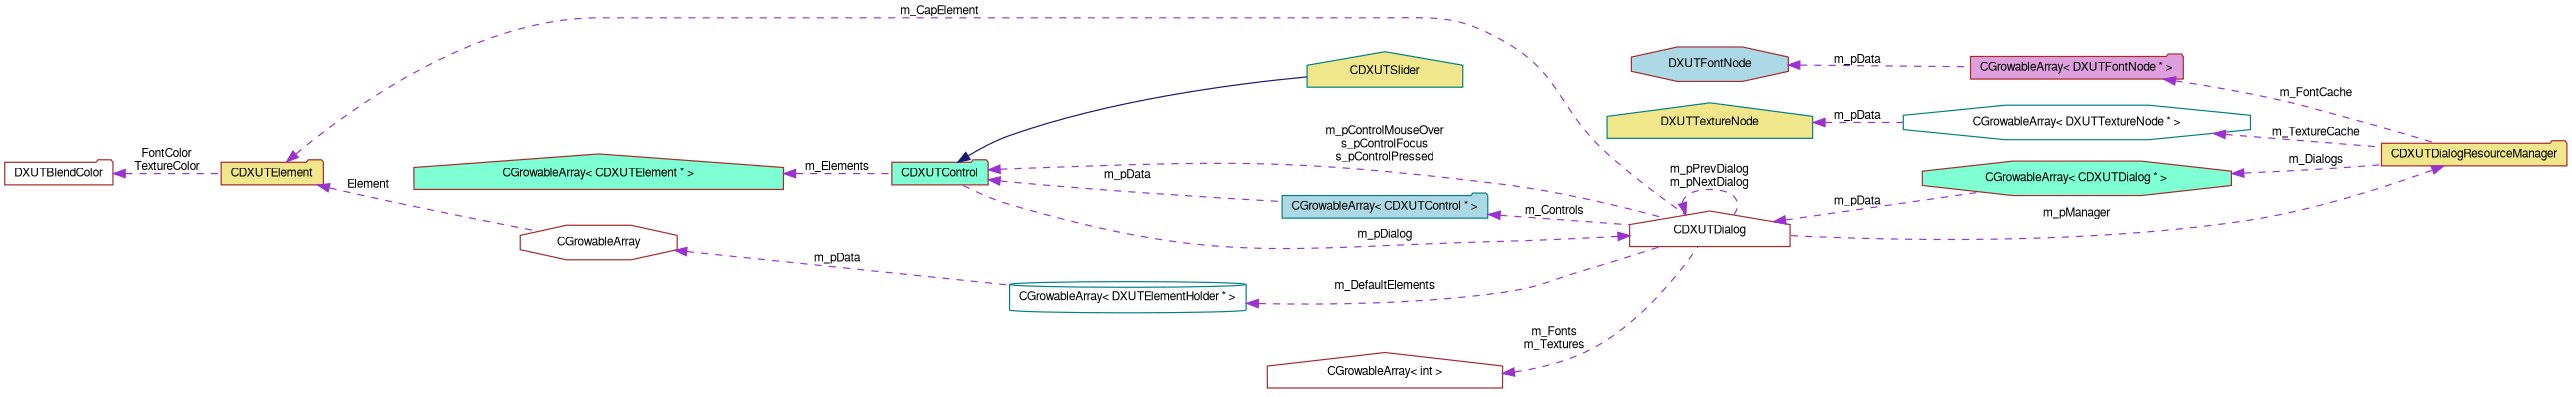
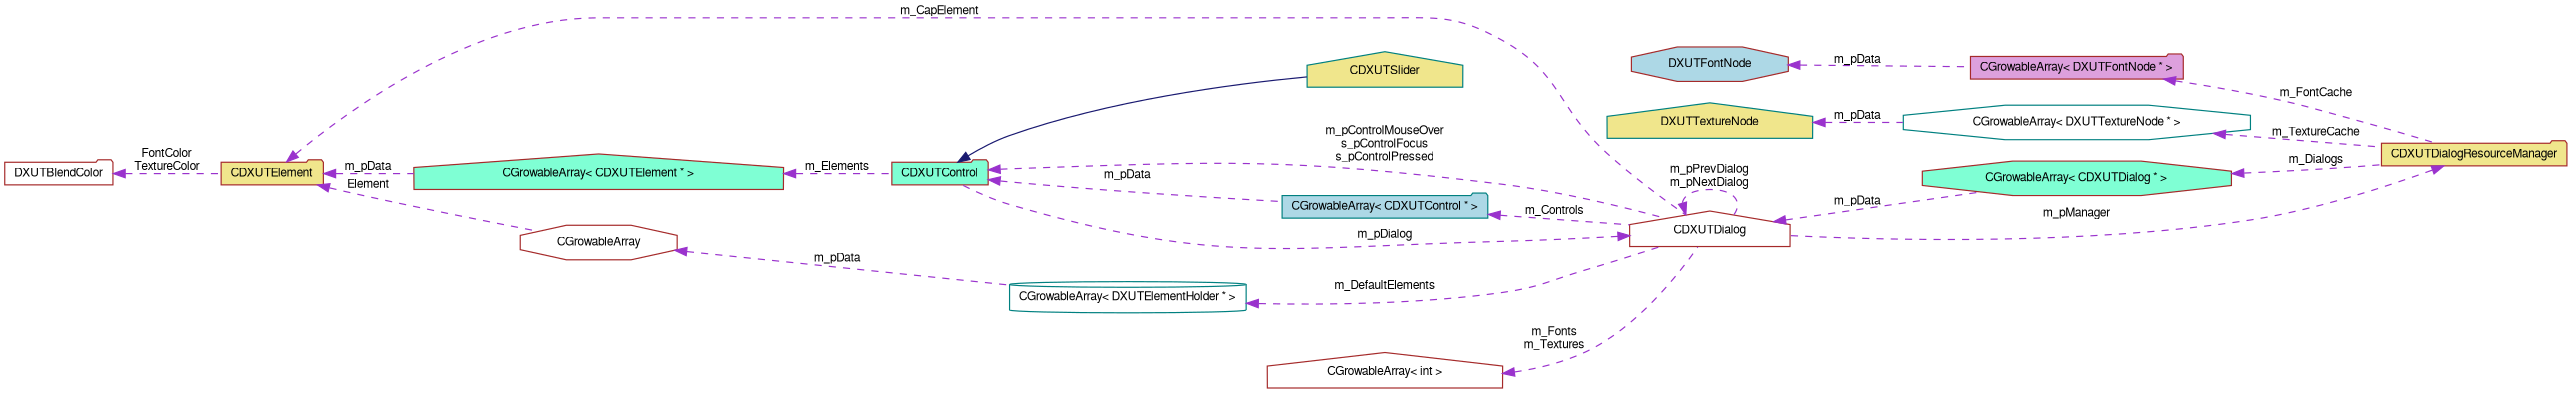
edge "CGrowableArray< CDXUTElement * >" -> "CDXUTElement": added, label "m_pData"
